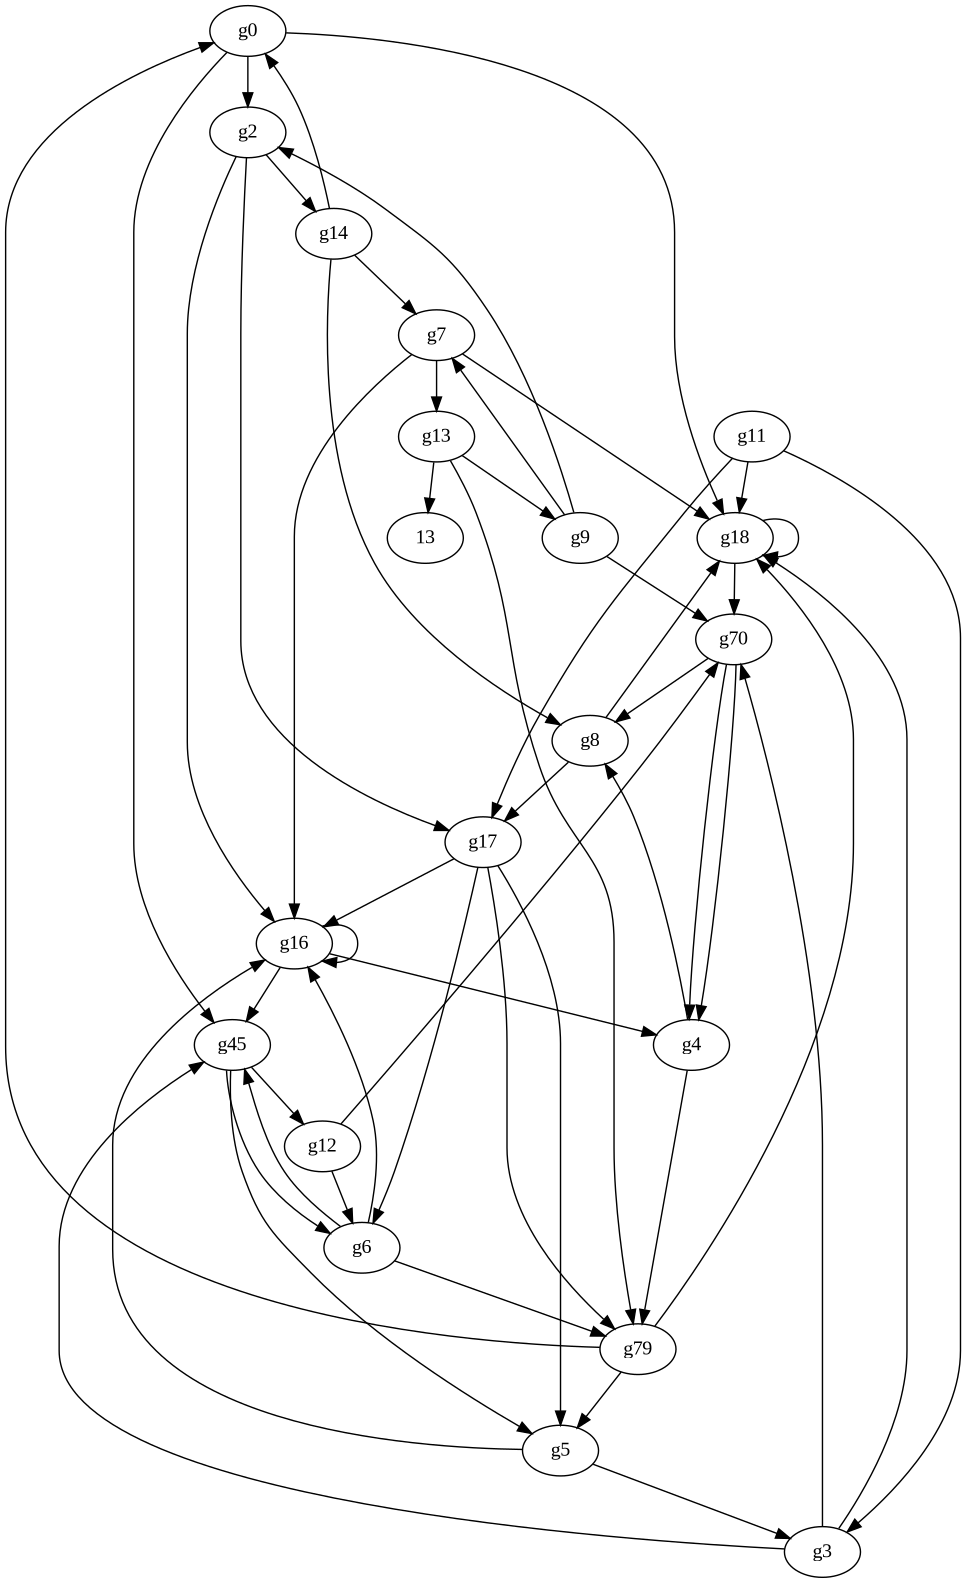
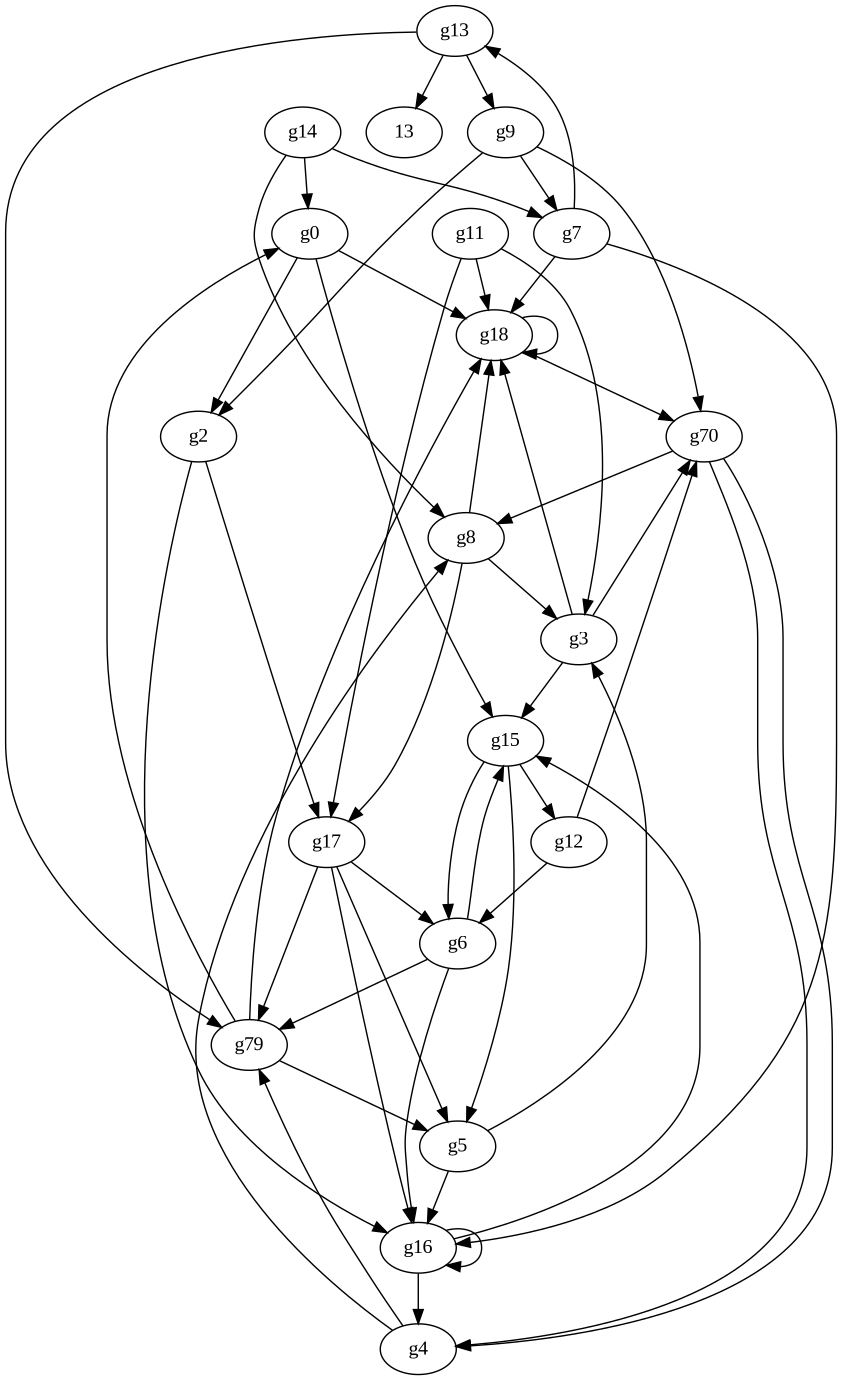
edge "g2" -> "g14": removed
edge "g8" -> "g3": added
node "g45": label "g45" -> "g15"
